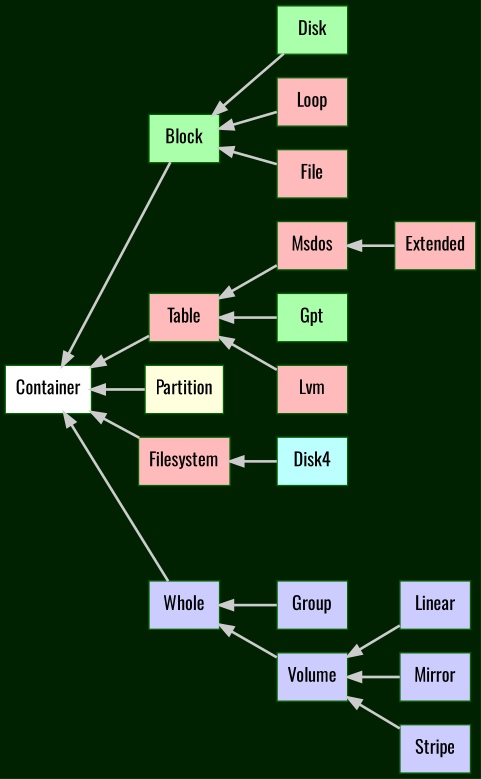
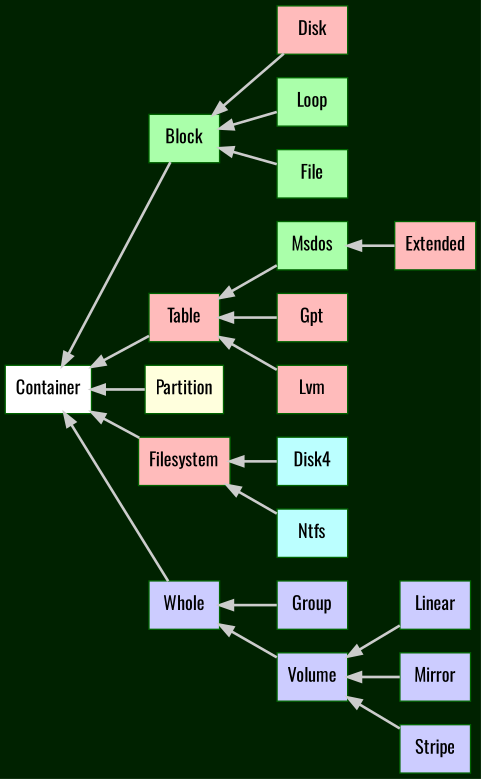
node "Disk": fillcolor #aaffaa -> #ffbbbb
node "Loop": fillcolor #ffbbbb -> #aaffaa
node "File": fillcolor #ffbbbb -> #aaffaa
node "Msdos": fillcolor #ffbbbb -> #aaffaa
node "Gpt": fillcolor #aaffaa -> #ffbbbb
node "Ntfs": added
